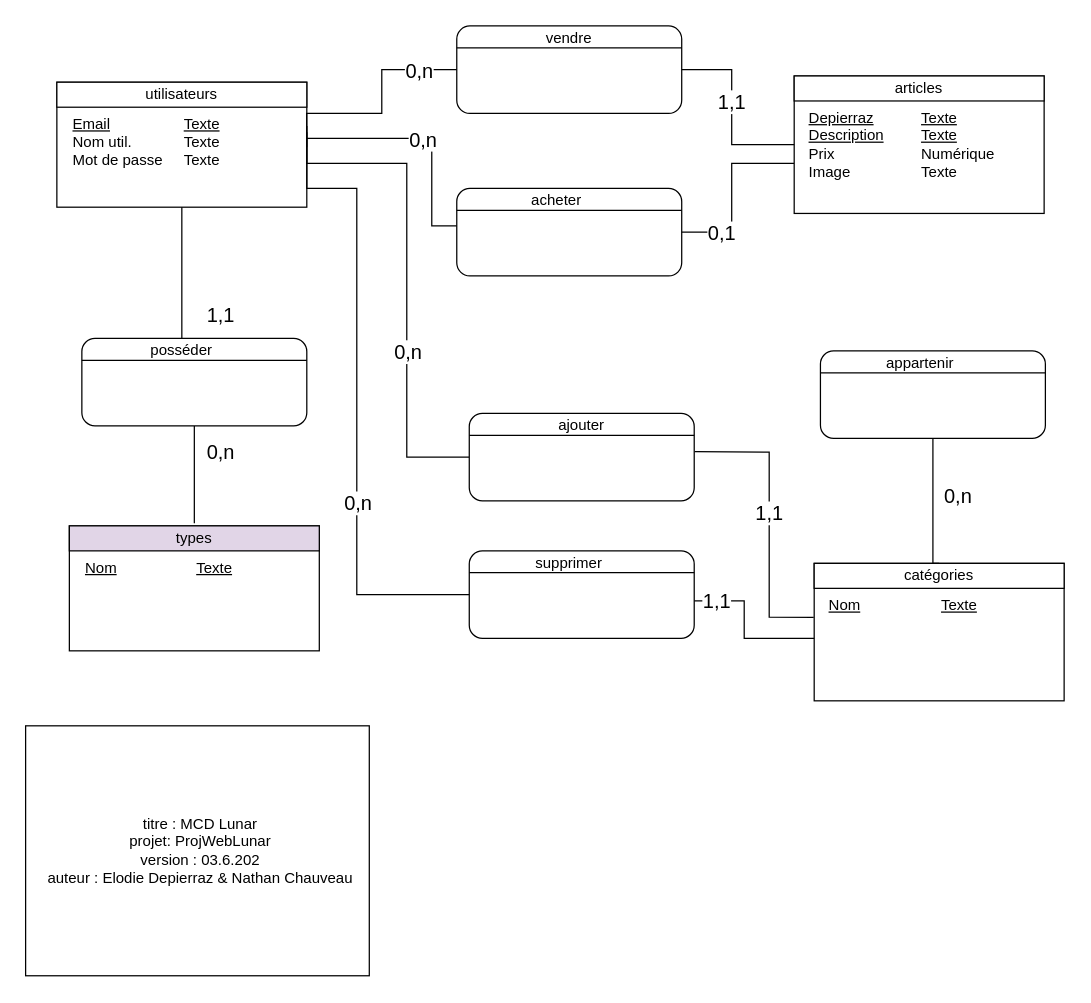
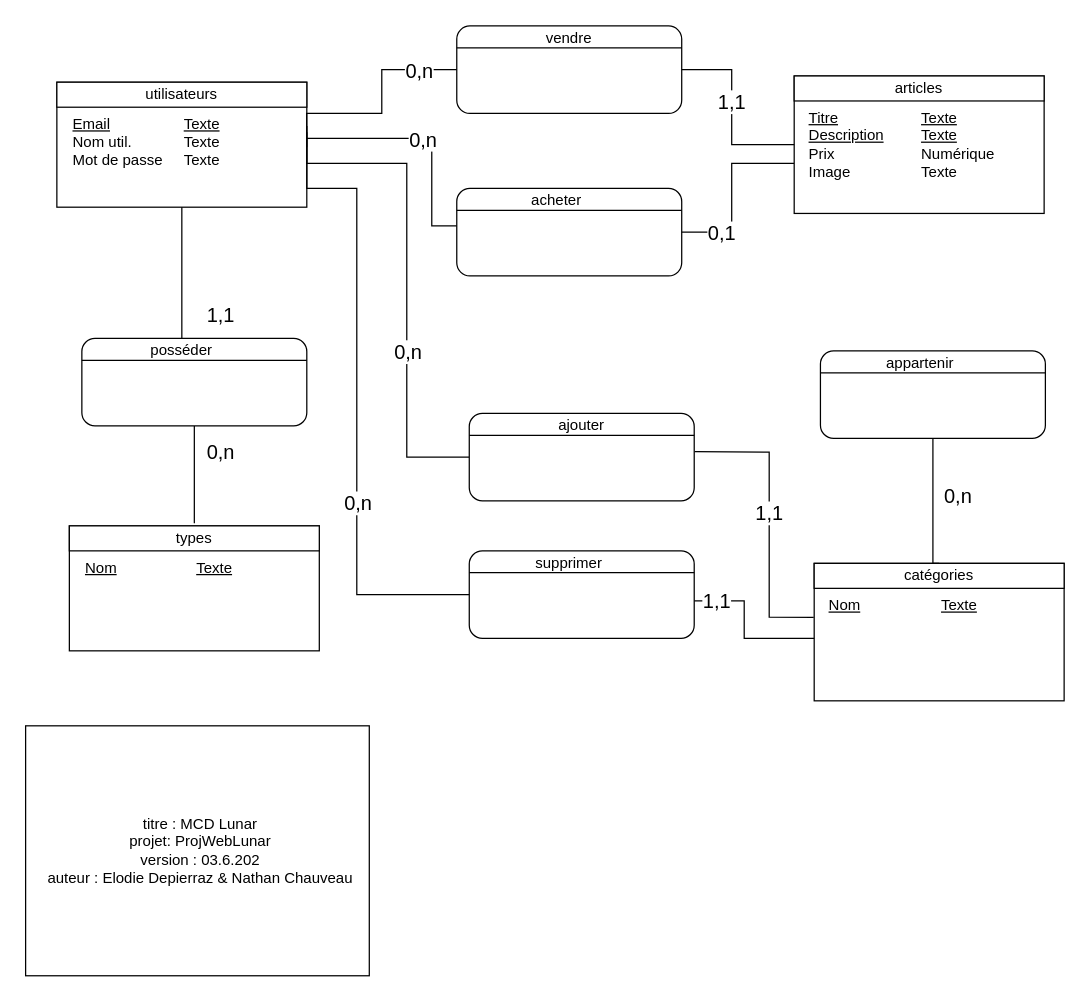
node "Depierraz Description Prix Image": label "Depierraz Description Prix Image" -> "Titre Description Prix Image"
node "types": fillcolor #e1d5e7 -> #ffffff
